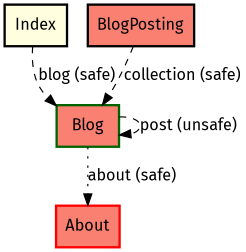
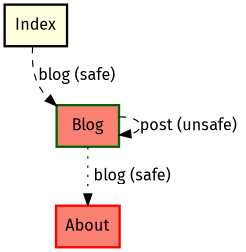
node "BlogPosting": removed
edge "Blog" -> "About": label "about (safe)" -> "blog (safe)"
